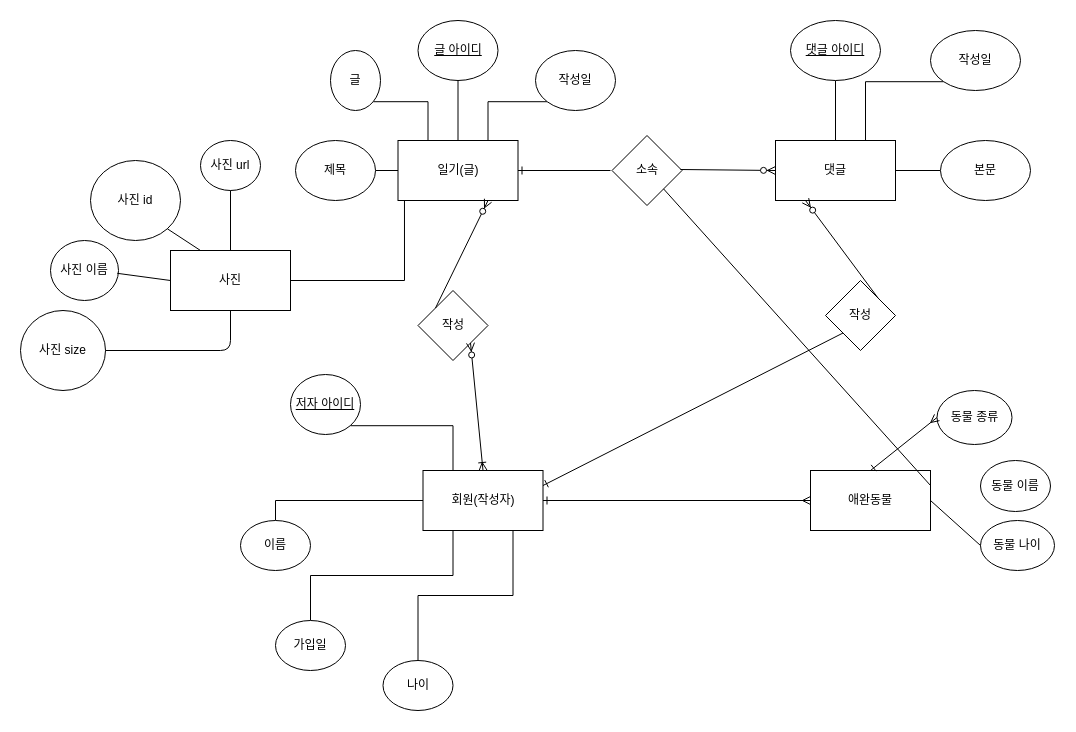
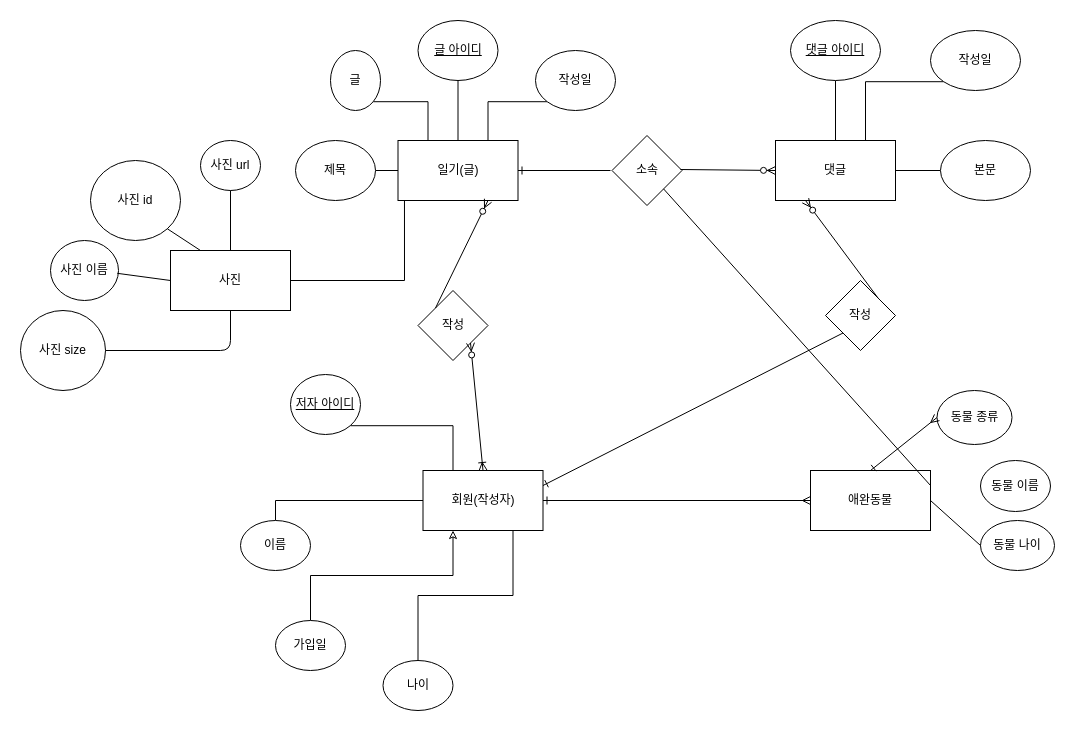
edge "회원(작성자)" -- "가입일": arrowhead none -> classic
